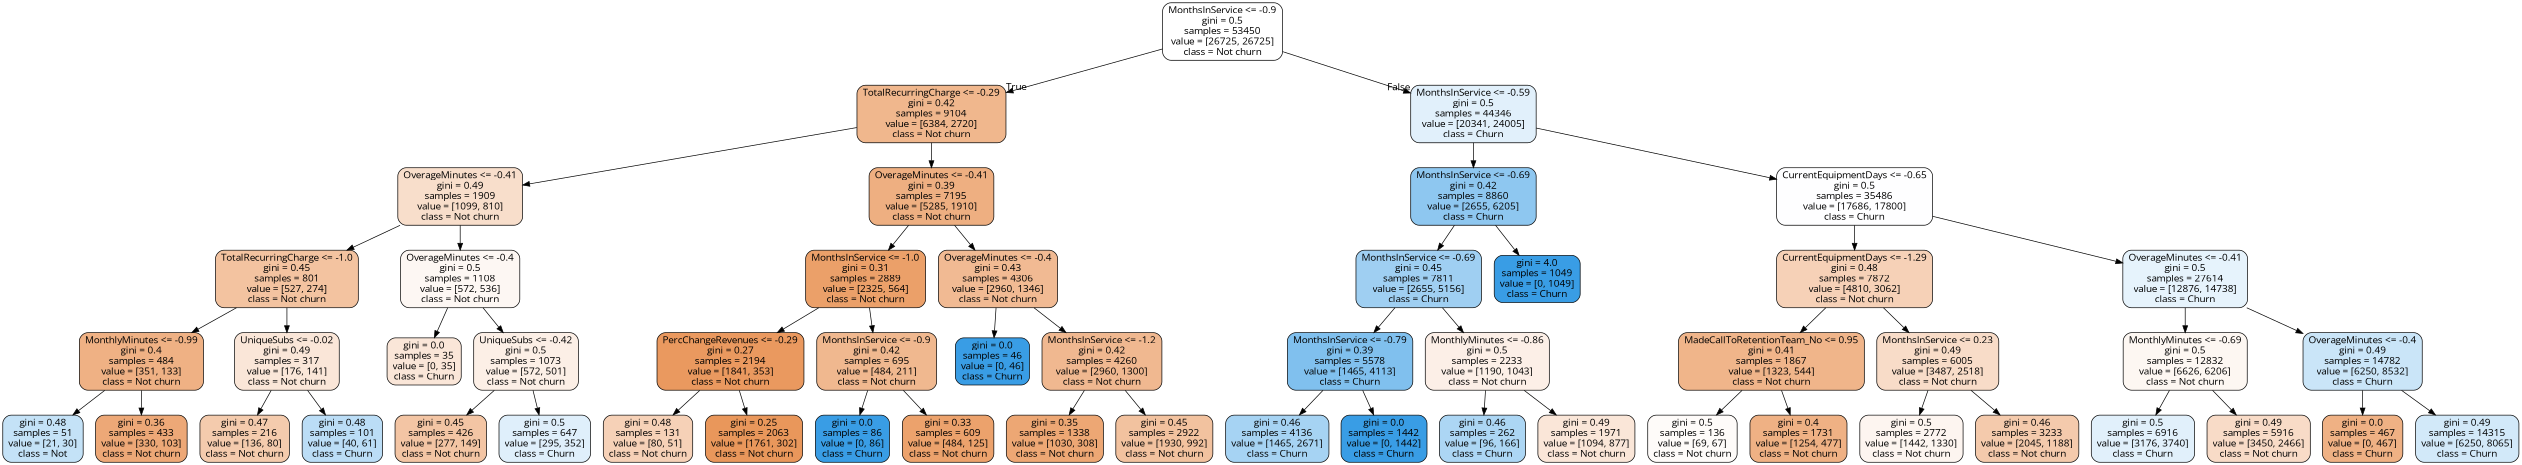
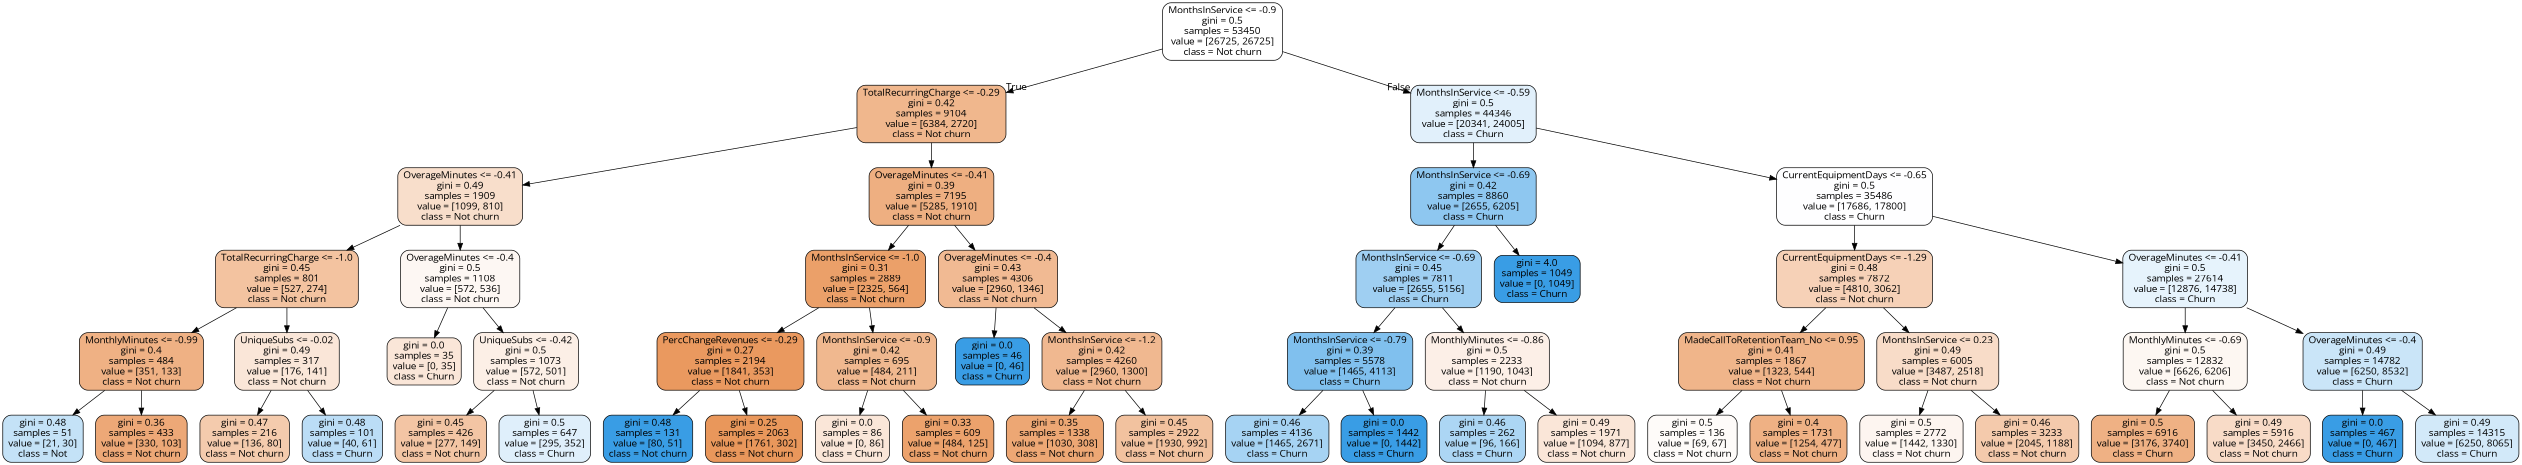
node "gini = 0.48 samples = 131 value = [80, 51] class = Not churn": fillcolor #f6d1b7 -> #399de5
node "gini = 0.0 samples = 86 value = [0, 86] class = Churn": fillcolor #399de5 -> #fae6d8
node "gini = 0.5 samples = 6916 value = [3176, 3740] class = Churn": fillcolor #e1f0fb -> #efb184
node "gini = 0.0 samples = 467 value = [0, 467] class = Churn": fillcolor #efb184 -> #399de5
